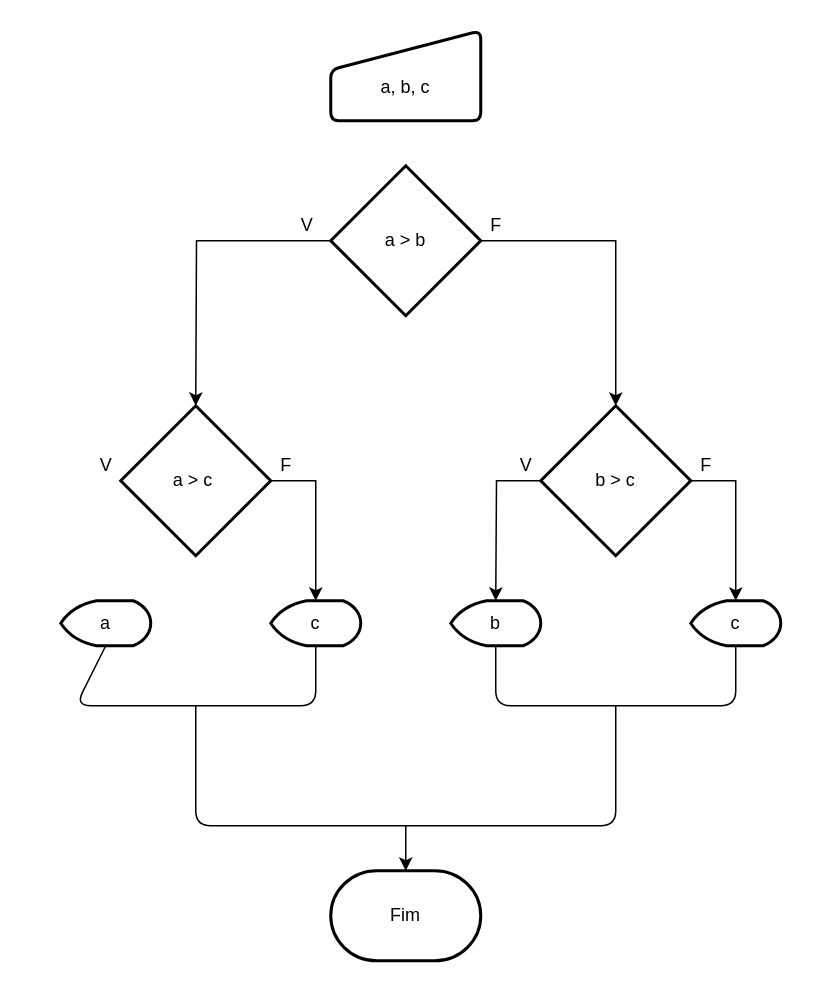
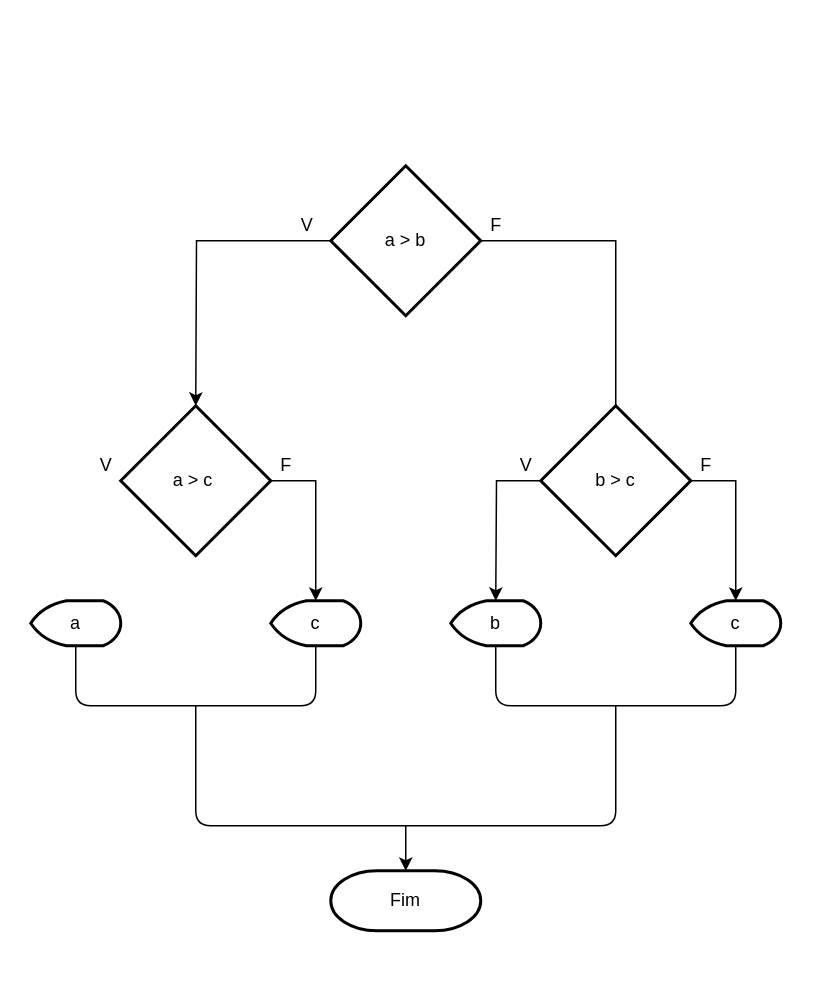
node "a, b, c": removed
edge "a > b" -> "b > c": arrowhead classic -> none
node "a": moved (106, 623) -> (76, 623)
node "Fim": size 150x90 -> 150x60
